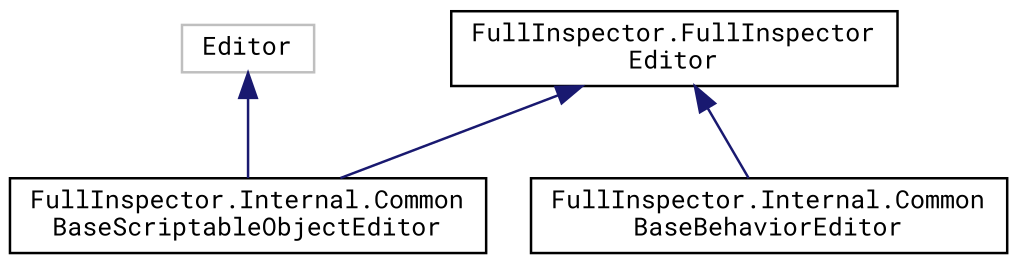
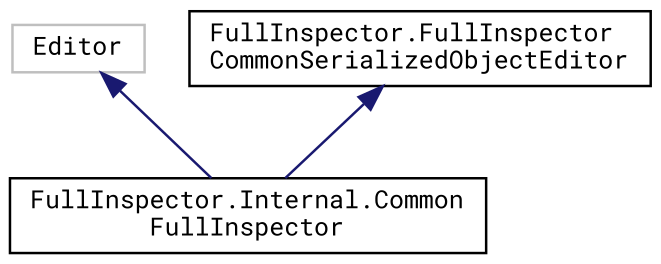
node "FullInspector.FullInspector Editor": label "FullInspector.FullInspector Editor" -> "FullInspector.FullInspector CommonSerializedObjectEditor"
node "FullInspector.Internal.Common BaseScriptableObjectEditor": label "FullInspector.Internal.Common BaseScriptableObjectEditor" -> "FullInspector.Internal.Common FullInspector"
node "FullInspector.Internal.Common BaseBehaviorEditor": removed
